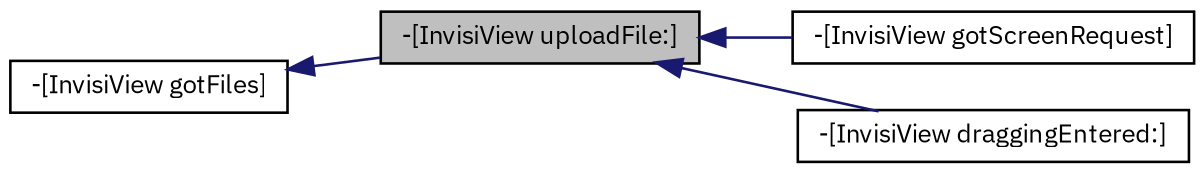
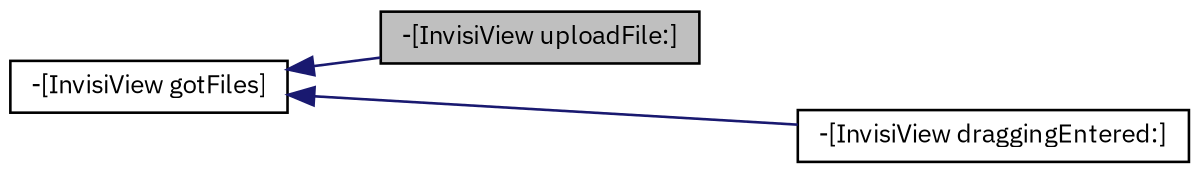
node "-[InvisiView gotScreenRequest]": removed
edge "-[InvisiView draggingEntered:]" -> "-[InvisiView uploadFile:]": now "-[InvisiView draggingEntered:]" -> "-[InvisiView gotFiles]"
